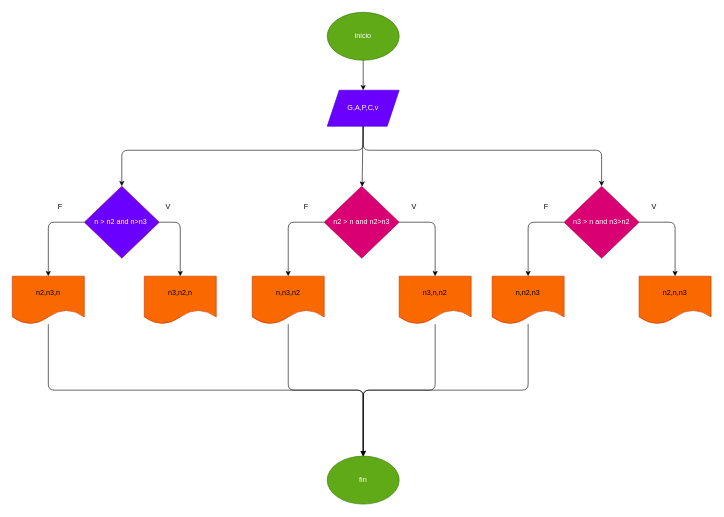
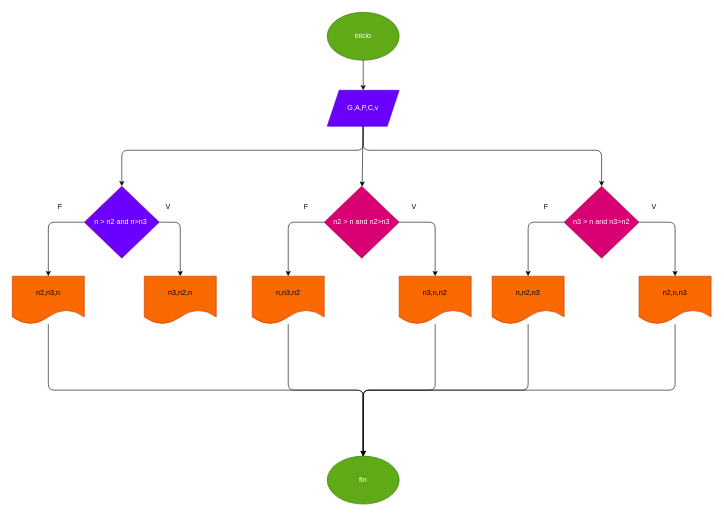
edge "n2,n,n3" -> "fin": added
